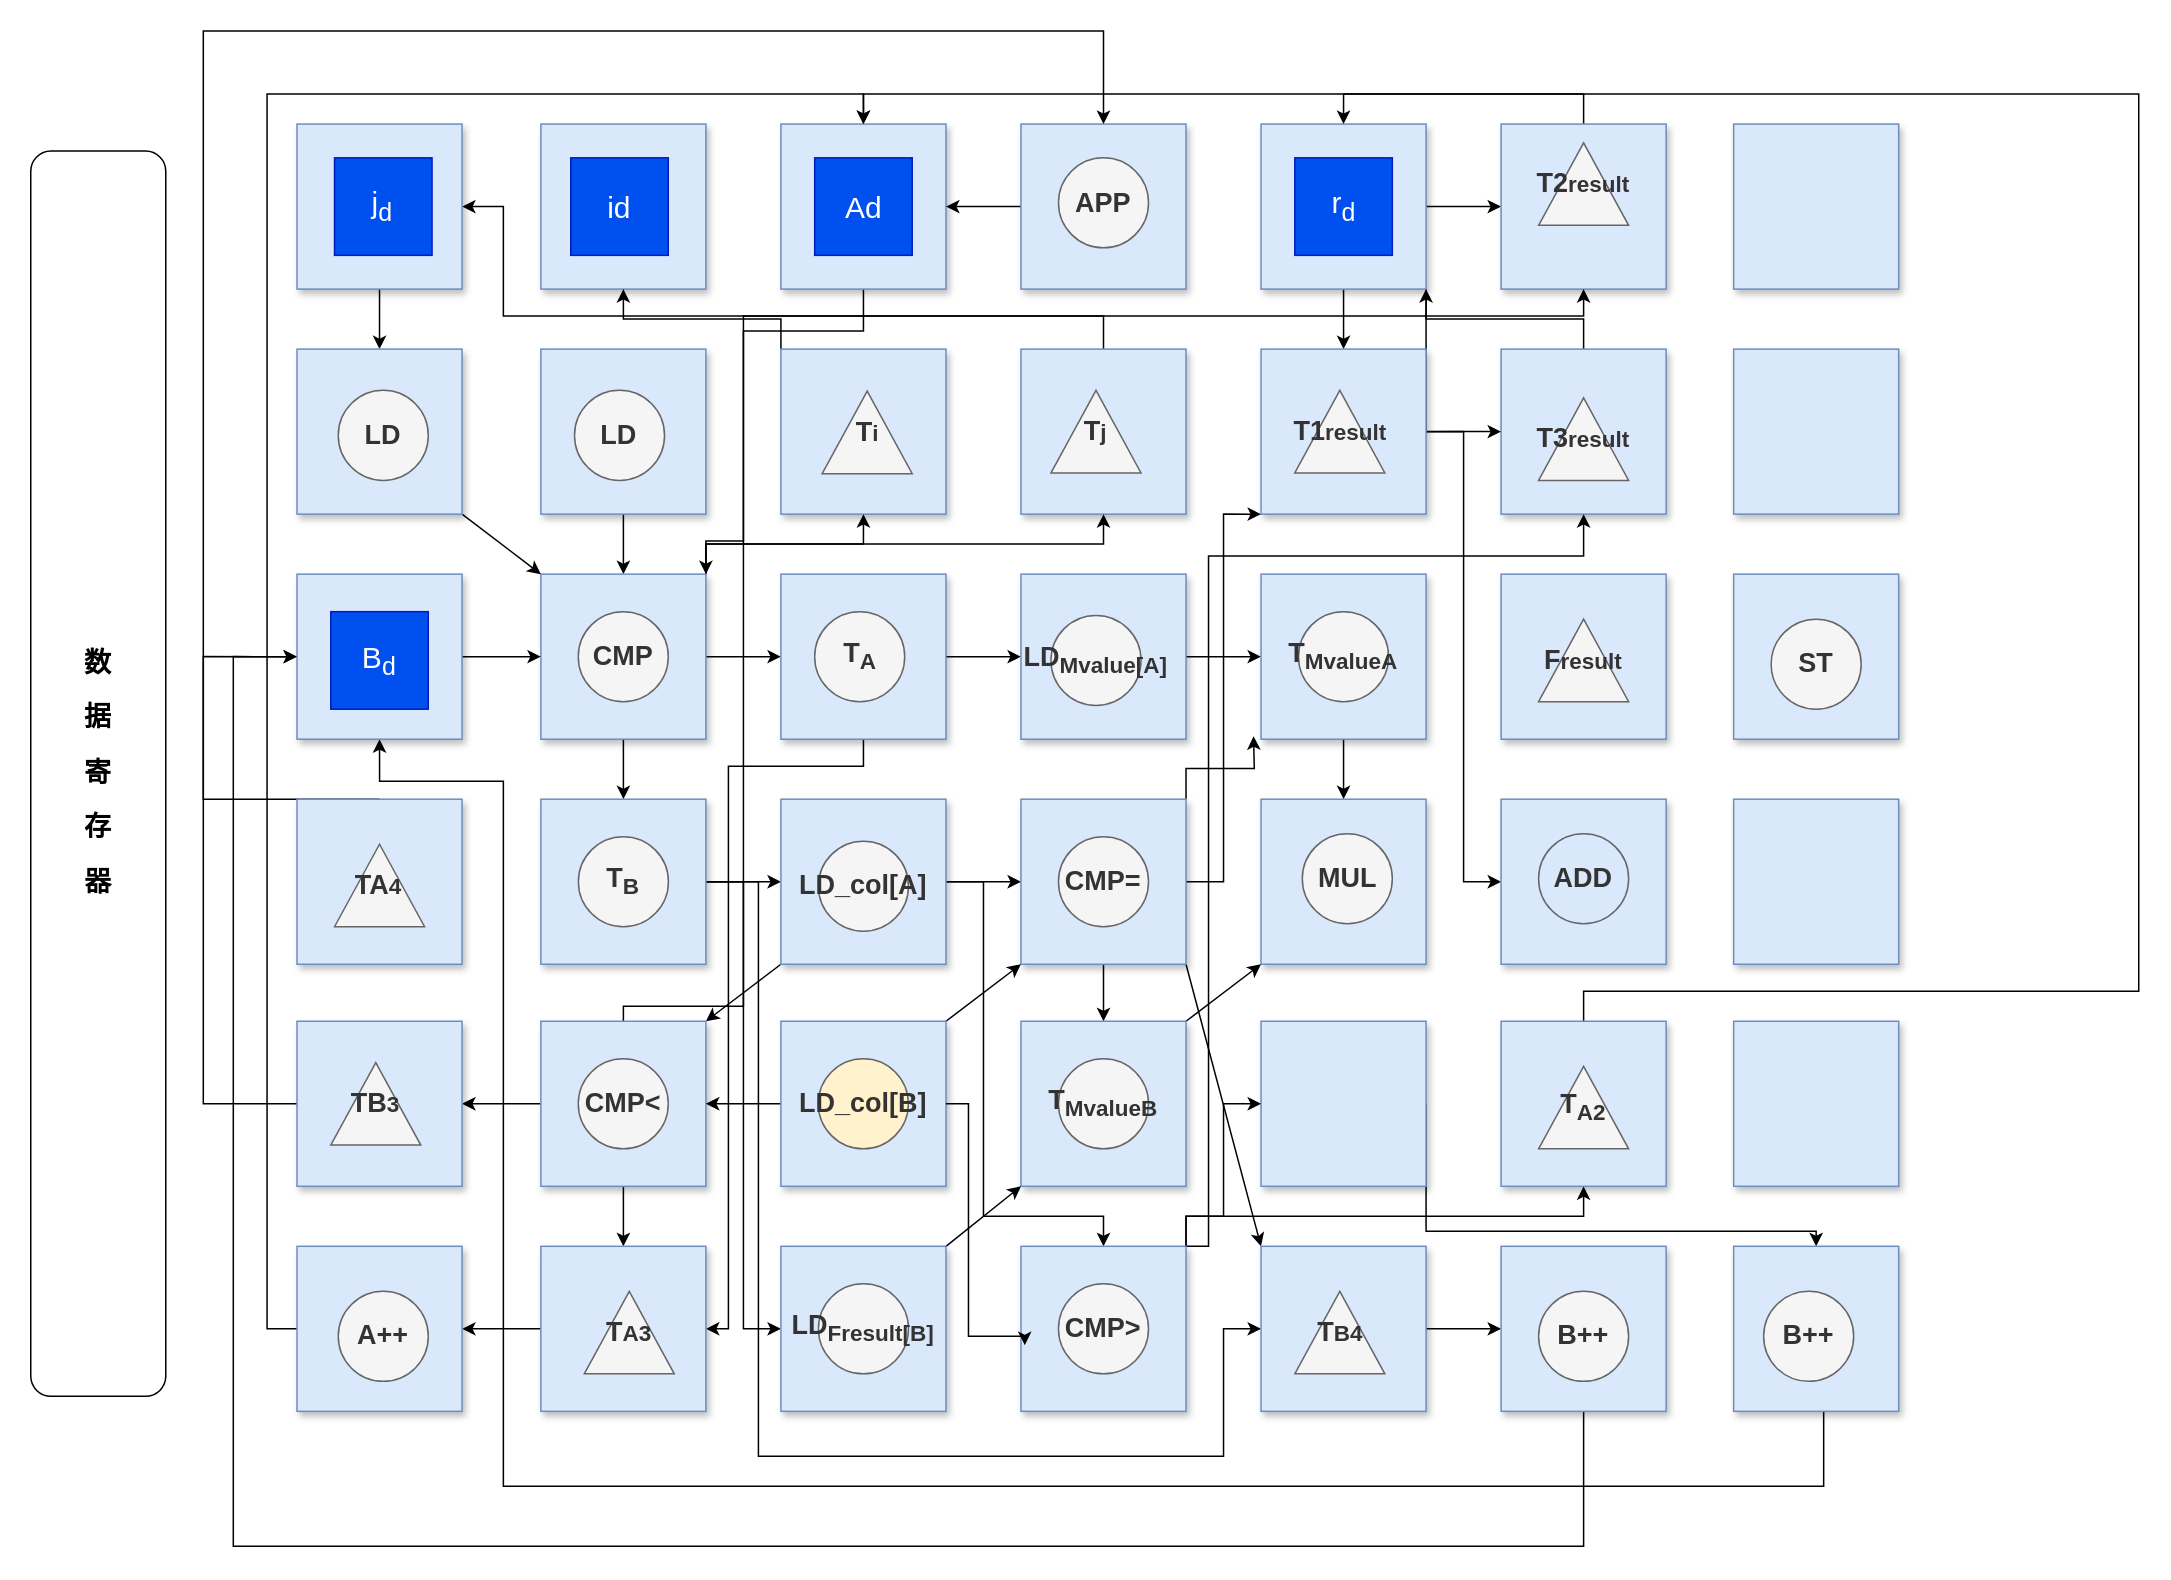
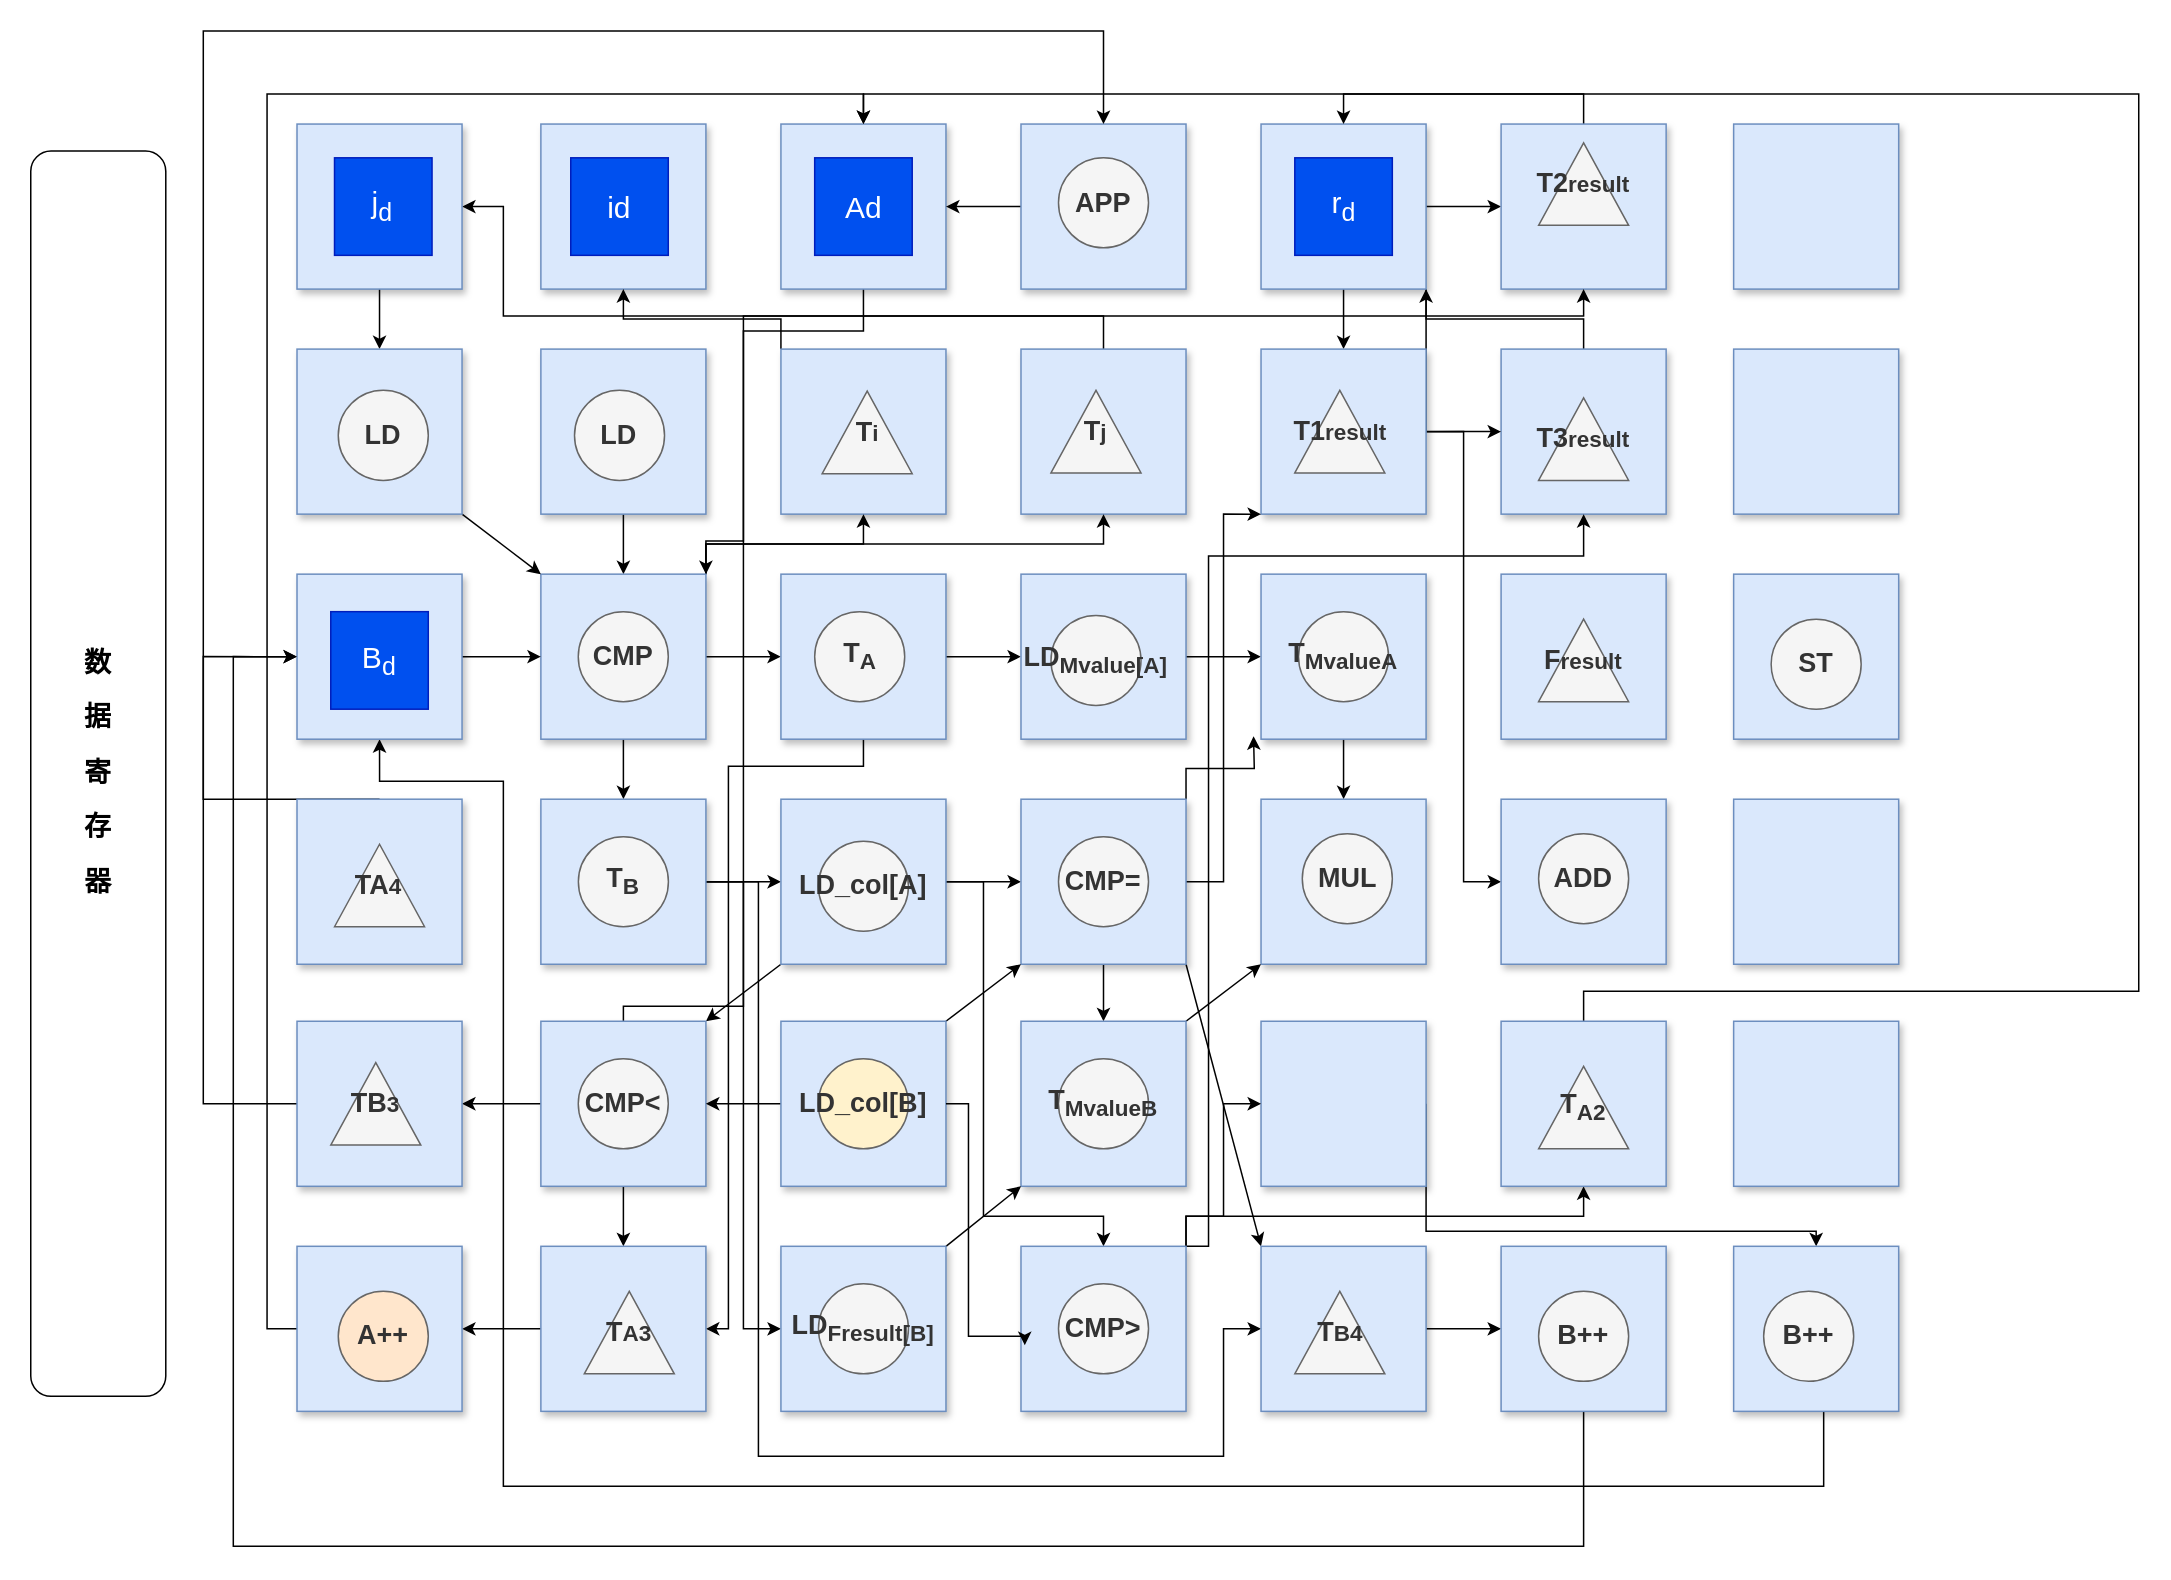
node "ADD": fillcolor #dae8fc -> #f5f5f5
node "A++": fillcolor #f5f5f5 -> #ffe6cc
